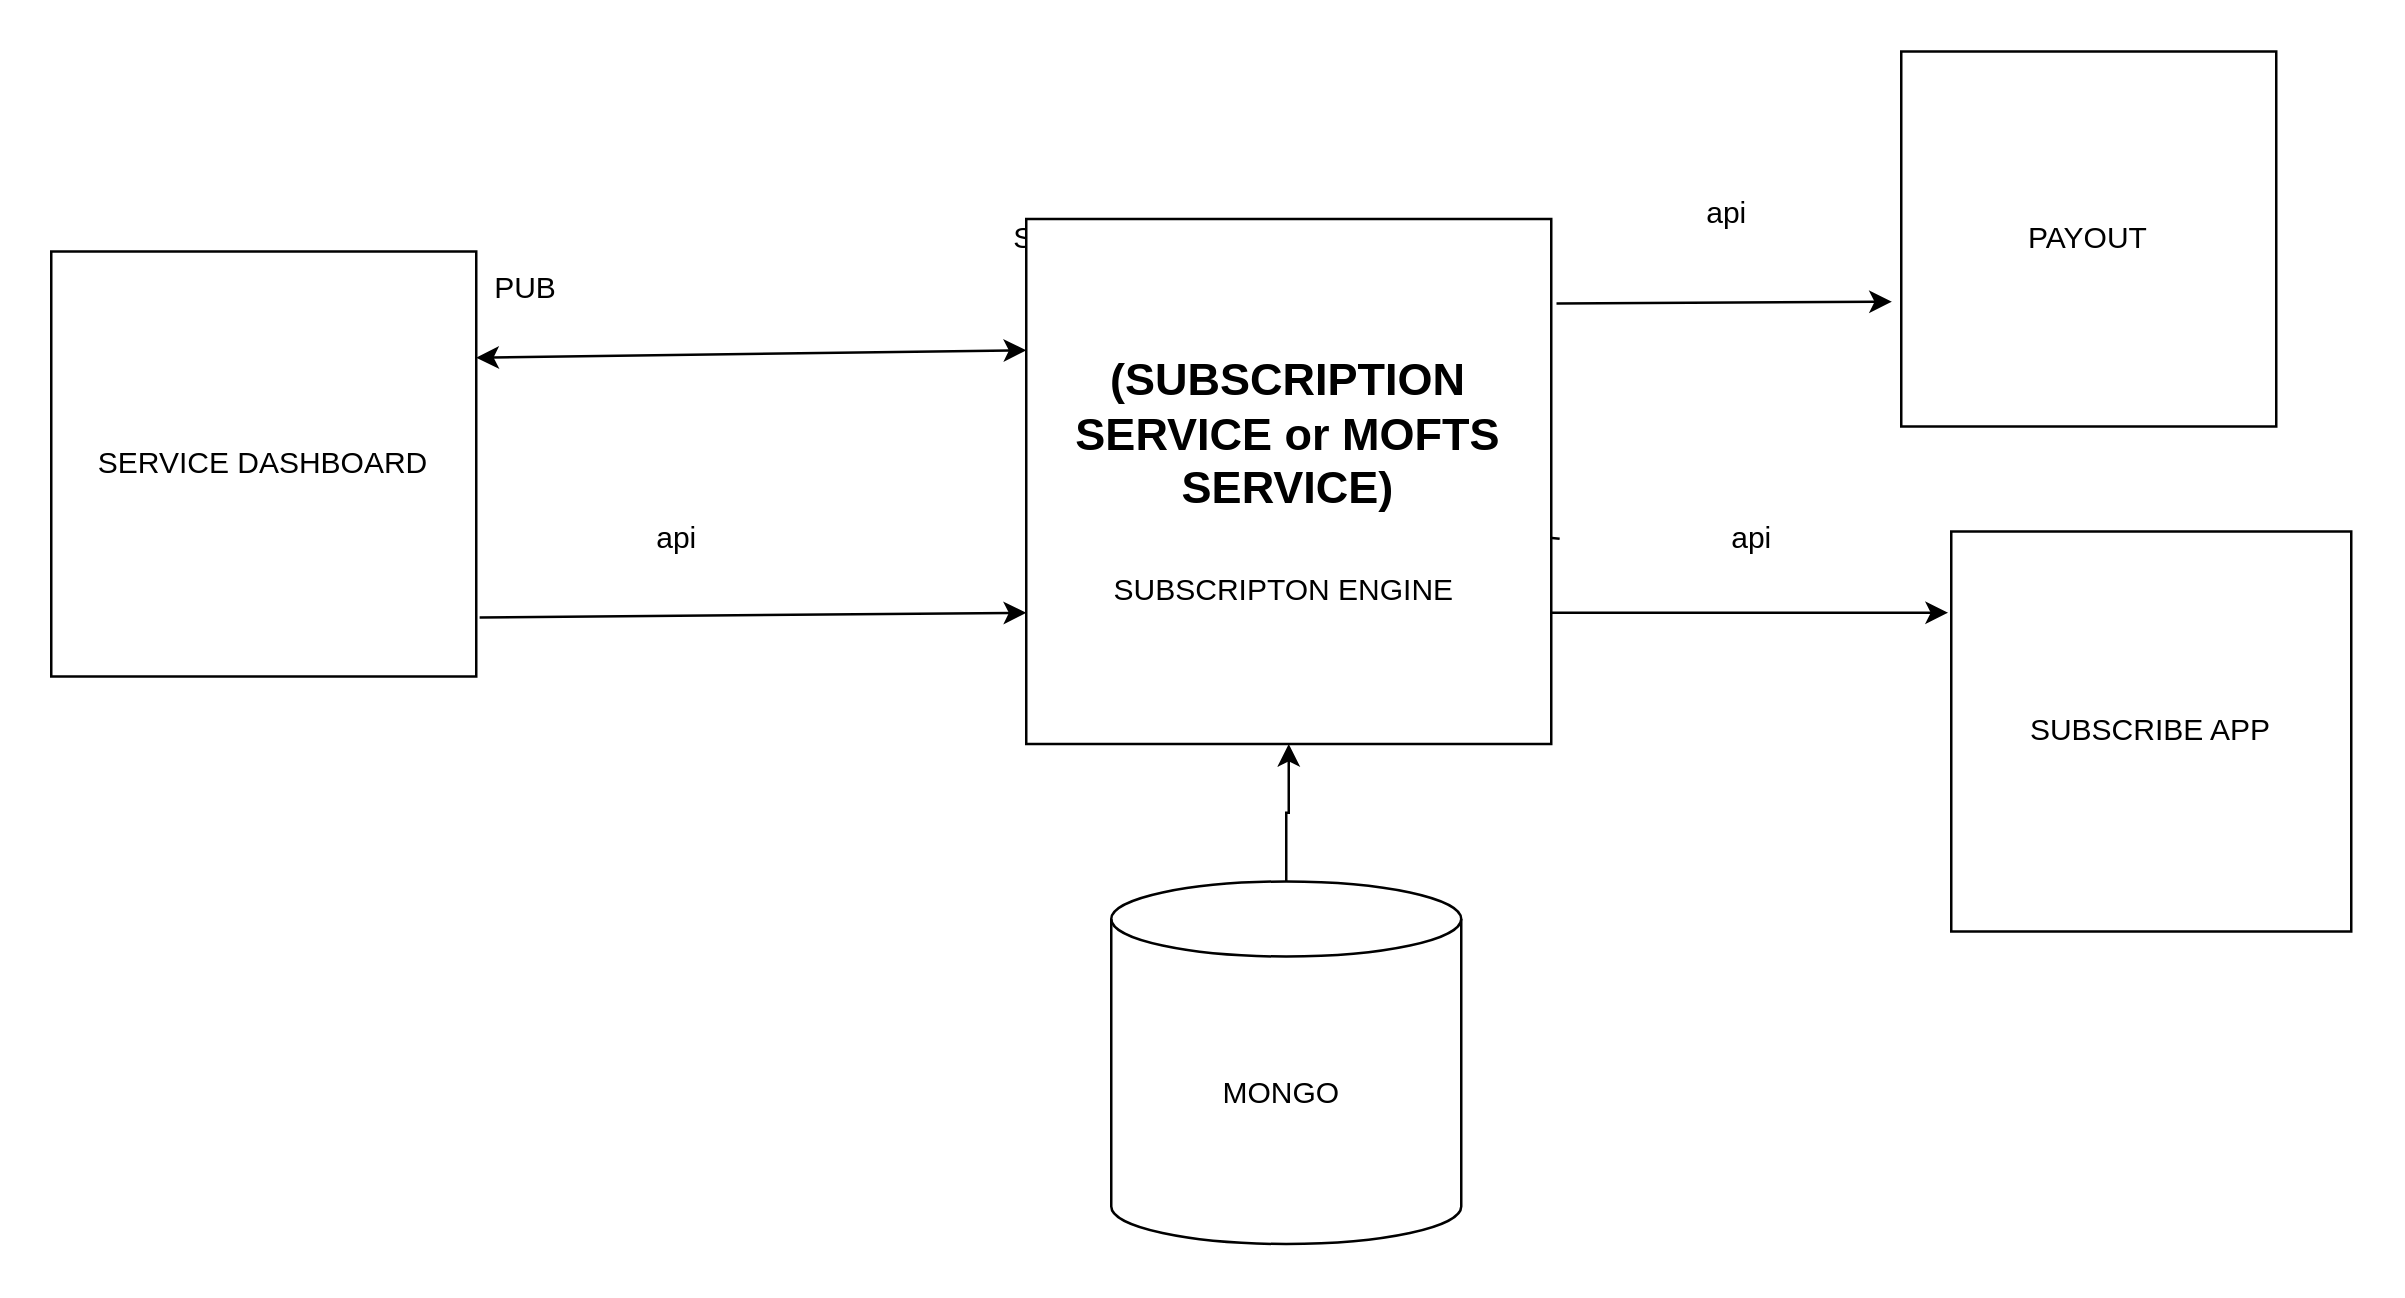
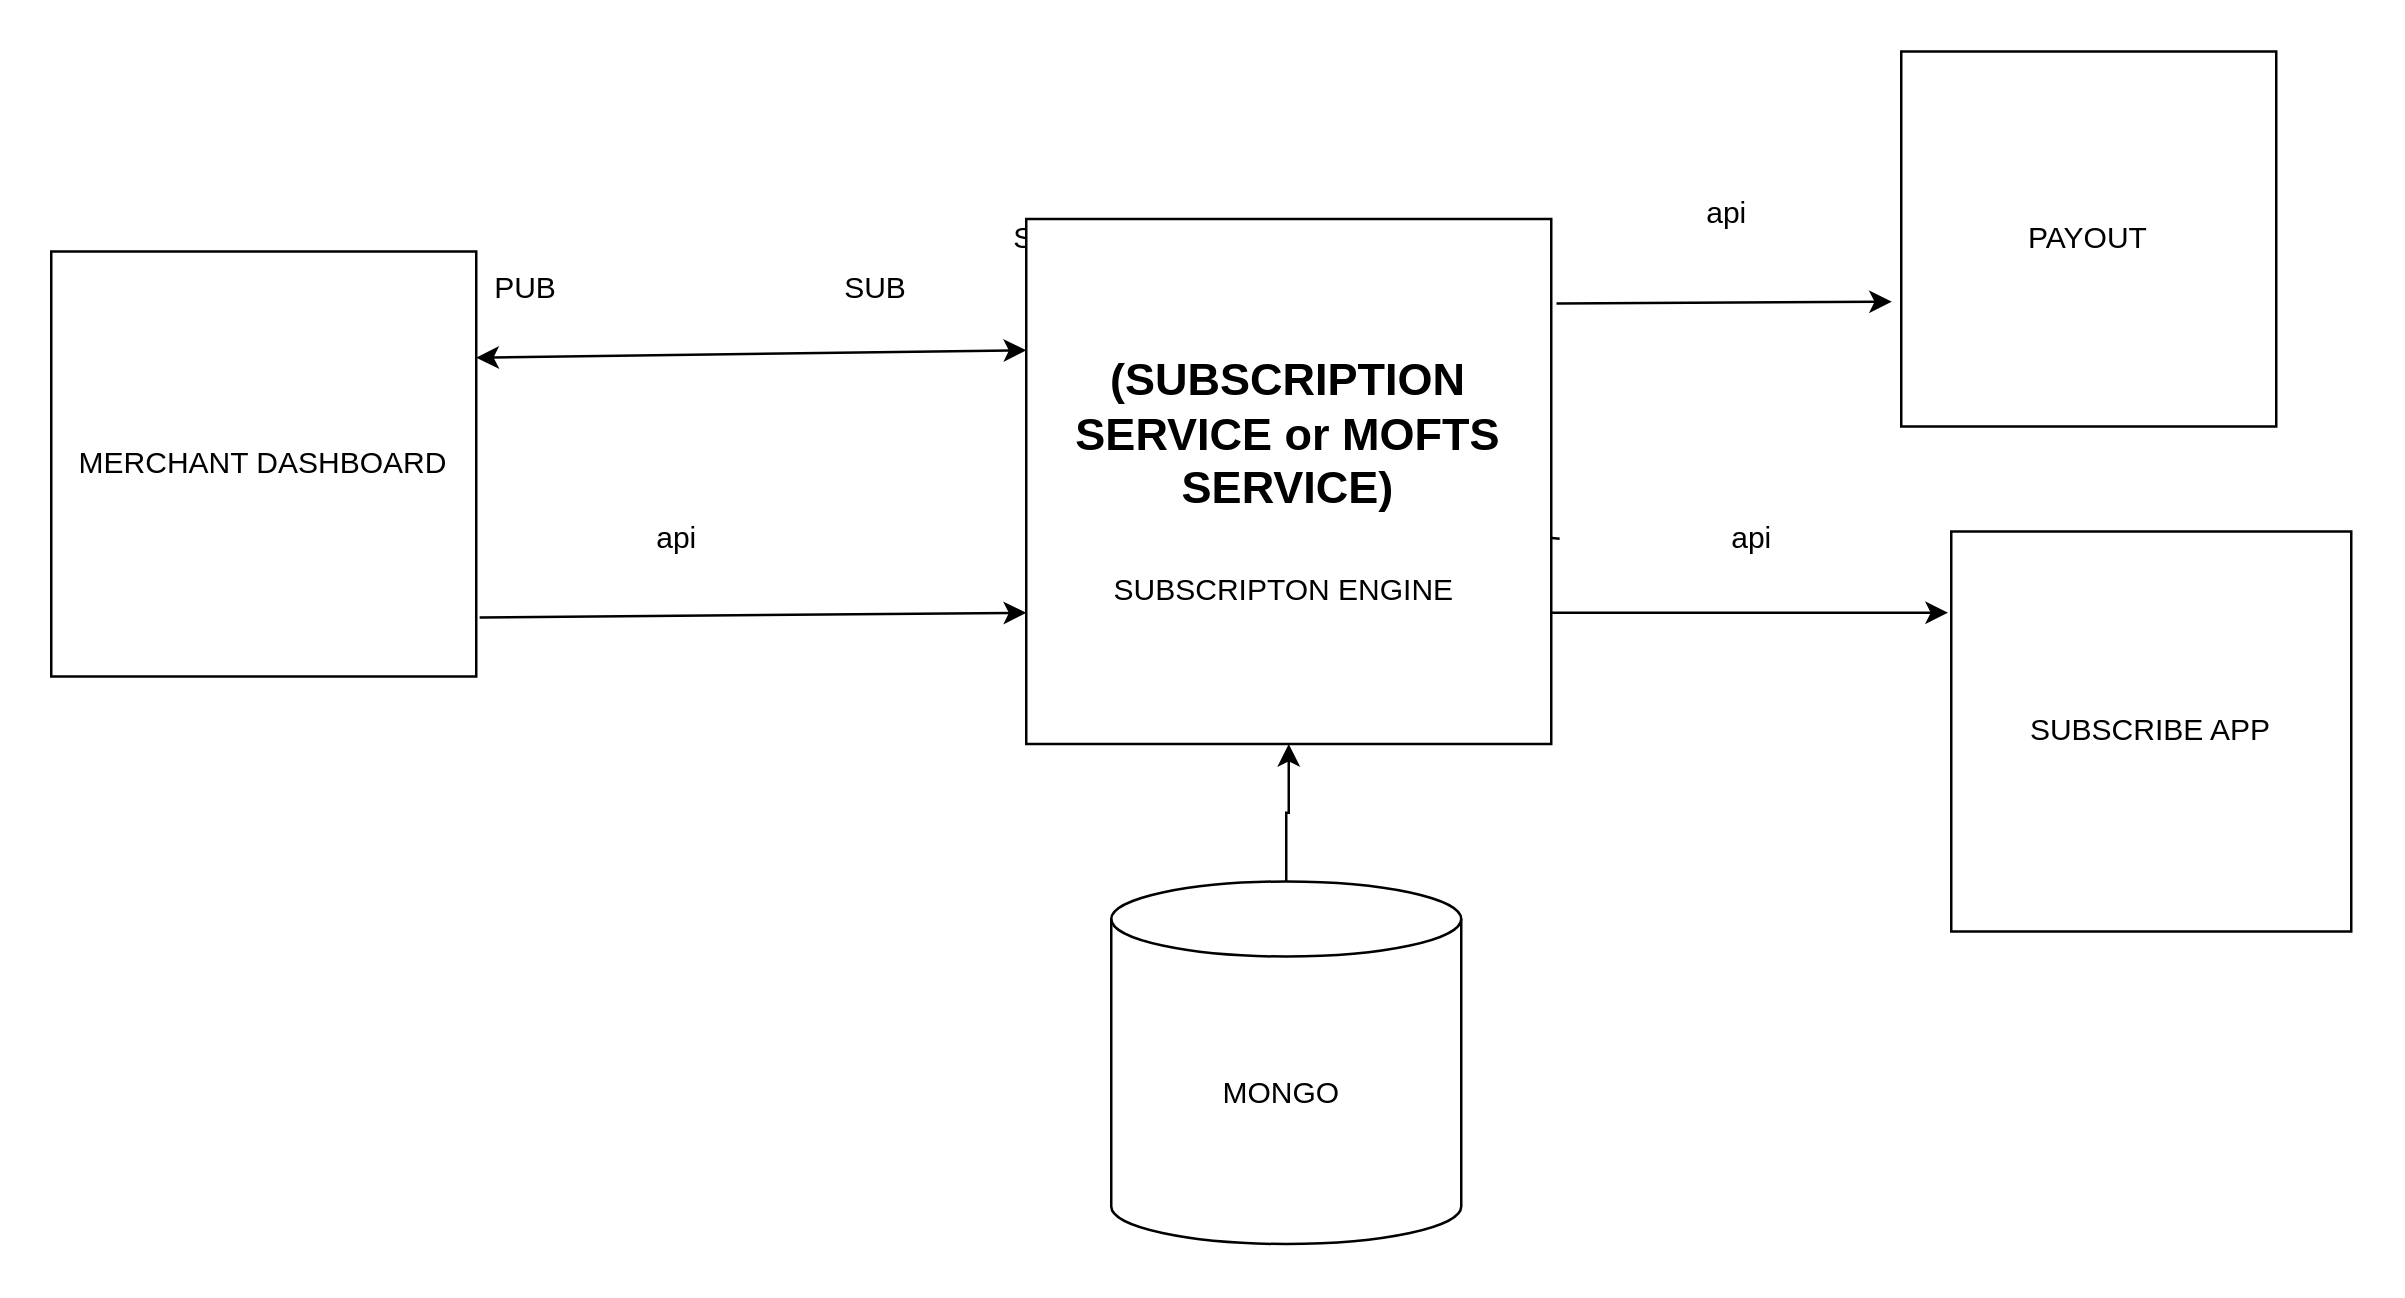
node "SUB": added
node "SERVICE DASHBOARD": label "SERVICE DASHBOARD" -> "MERCHANT DASHBOARD"
